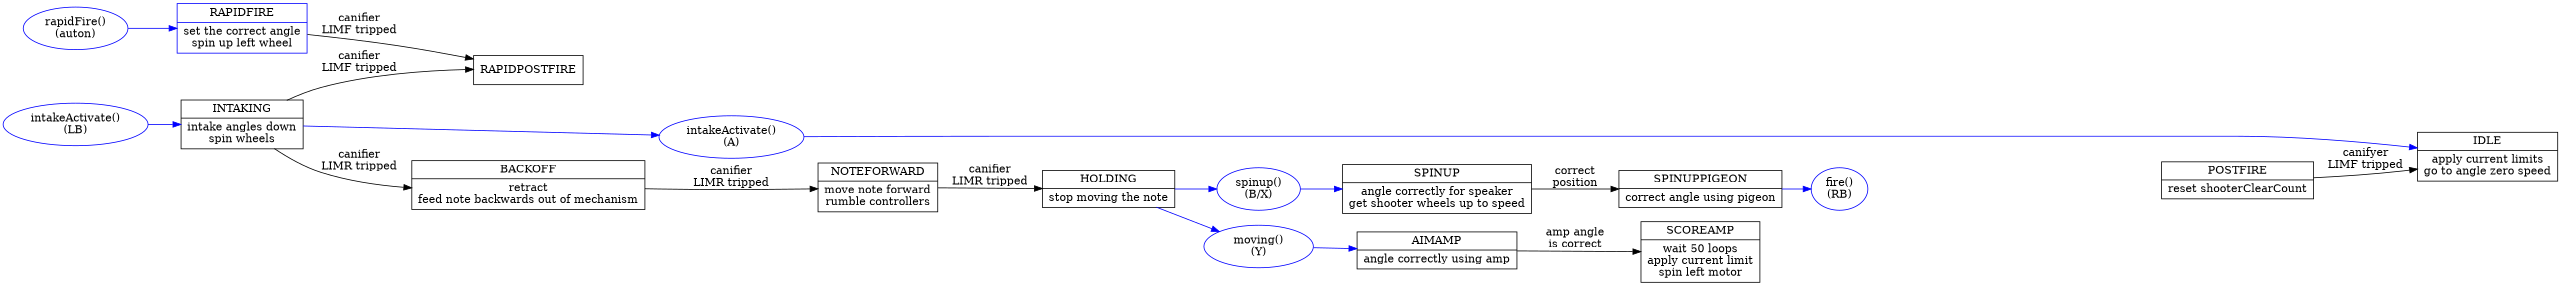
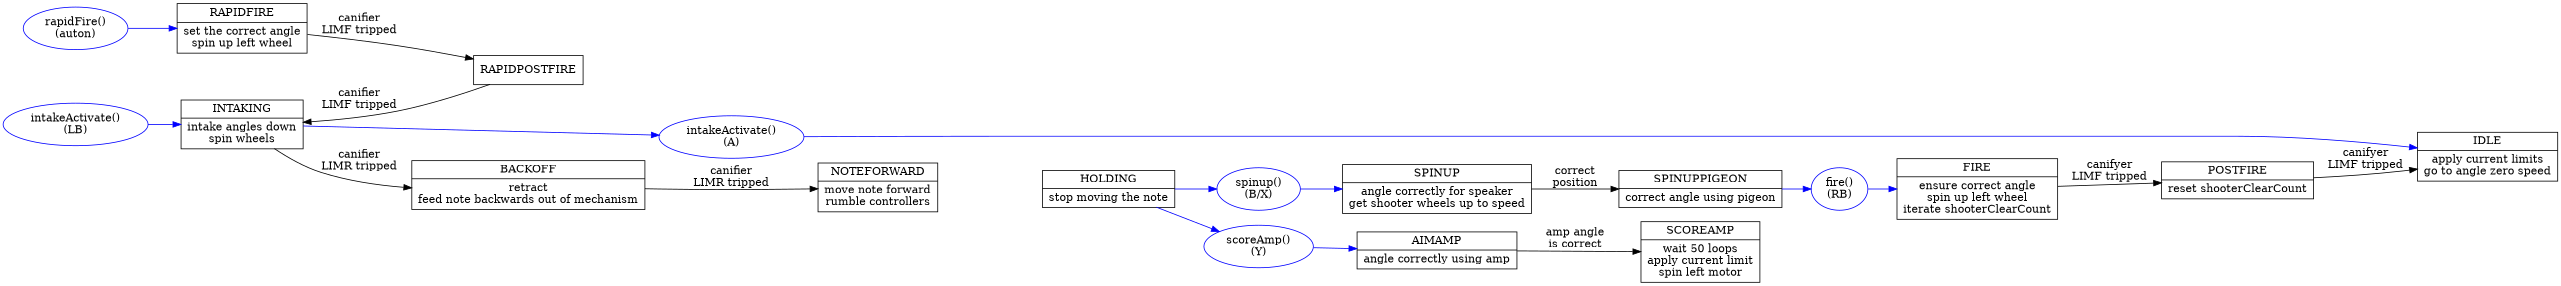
node "RAPIDFIRE": color blue -> black
edge "INTAKING" -> "RAPIDPOSTFIRE": reversed
edge "NOTEFORWARD" -> "HOLDING": removed, label "canifier LIMR tripped"
node "FIRE": added
node "moving() (Y)": label "moving() (Y)" -> "scoreAmp() (Y)"
